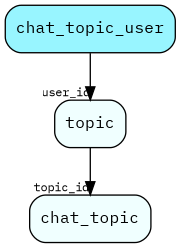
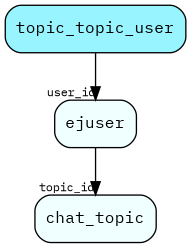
node "chat_topic_user": label "chat_topic_user" -> "topic_topic_user"
node "topic": label "topic" -> "ejuser"
